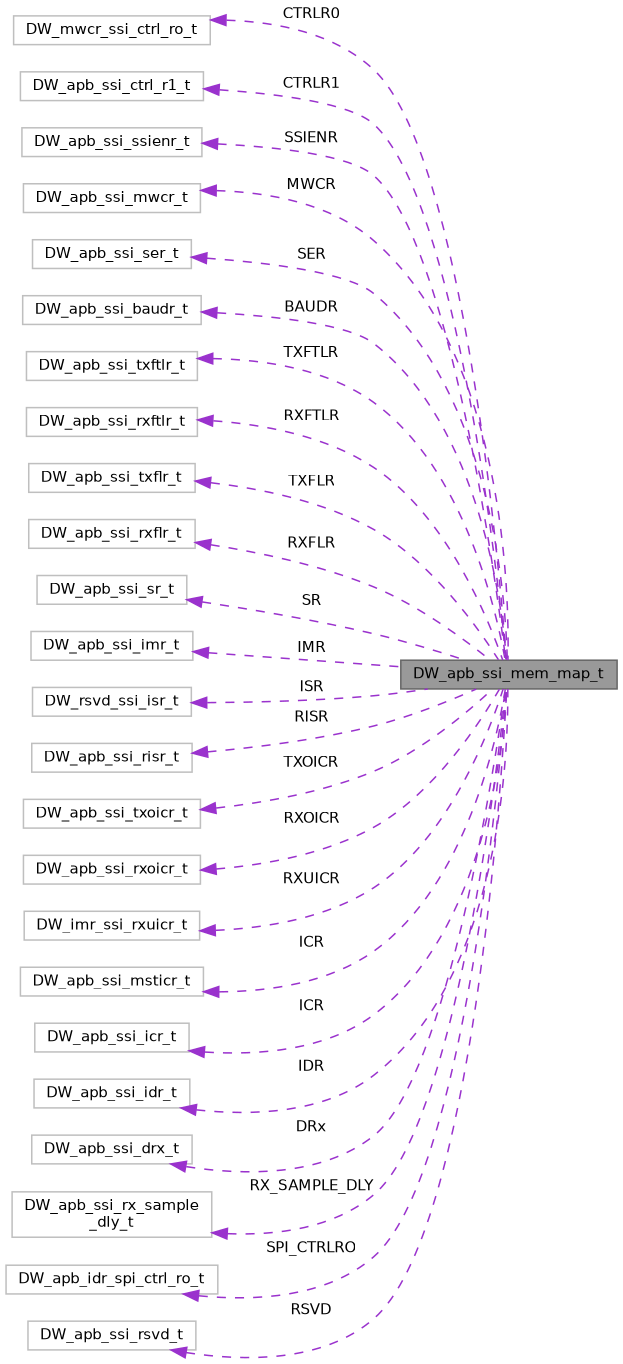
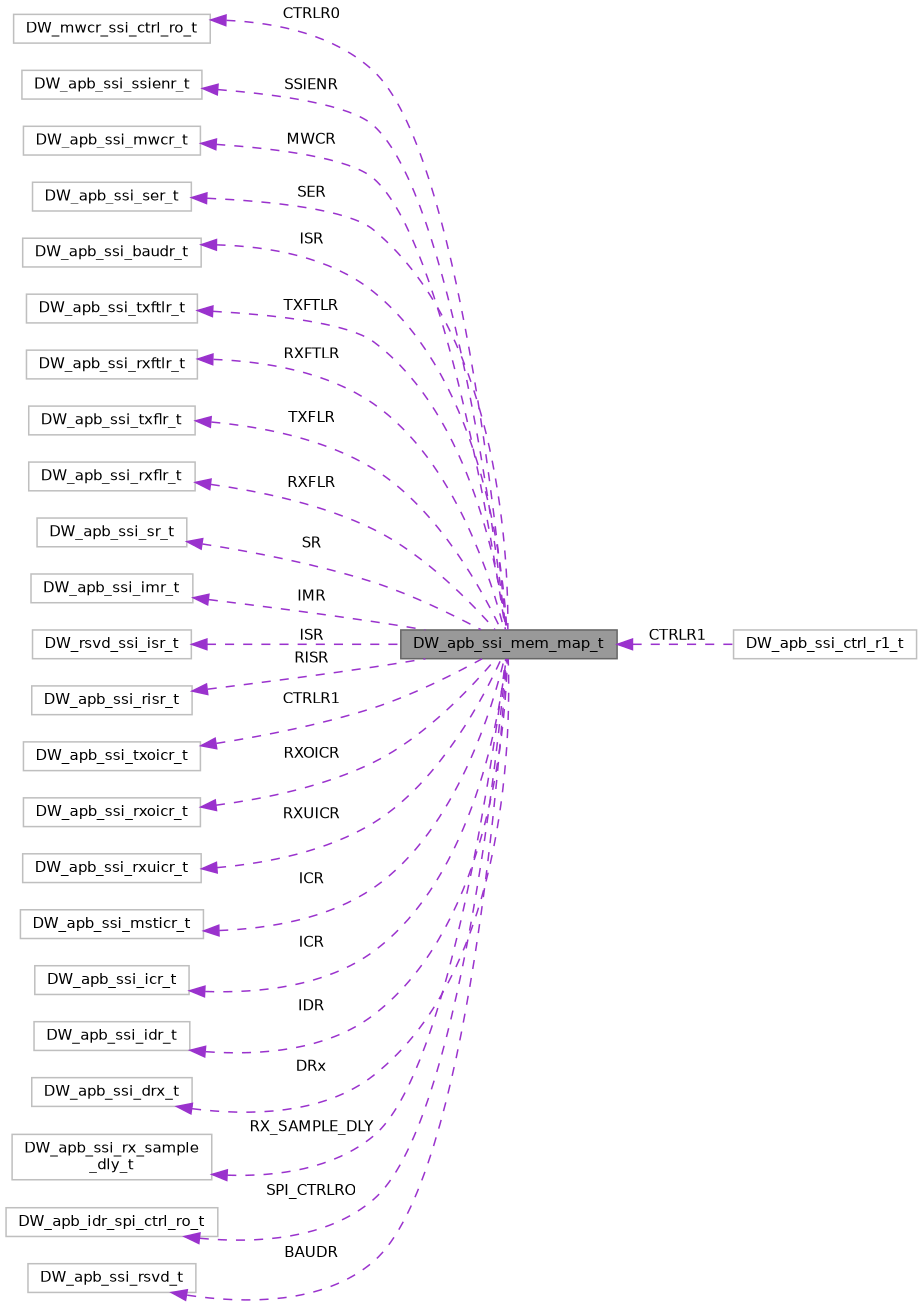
edge "DW_apb_ssi_mem_map_t" -> "DW_apb_ssi_ctrl_r1_t": reversed
edge "DW_apb_ssi_mem_map_t" -> "DW_apb_ssi_baudr_t": label " BAUDR" -> " ISR"
edge "DW_apb_ssi_mem_map_t" -> "DW_apb_ssi_txoicr_t": label " TXOICR" -> " CTRLR1"
node "DW_imr_ssi_rxuicr_t": label "DW_imr_ssi_rxuicr_t" -> "DW_apb_ssi_rxuicr_t"
edge "DW_apb_ssi_mem_map_t" -> "DW_apb_ssi_rsvd_t": label " RSVD" -> " BAUDR"
